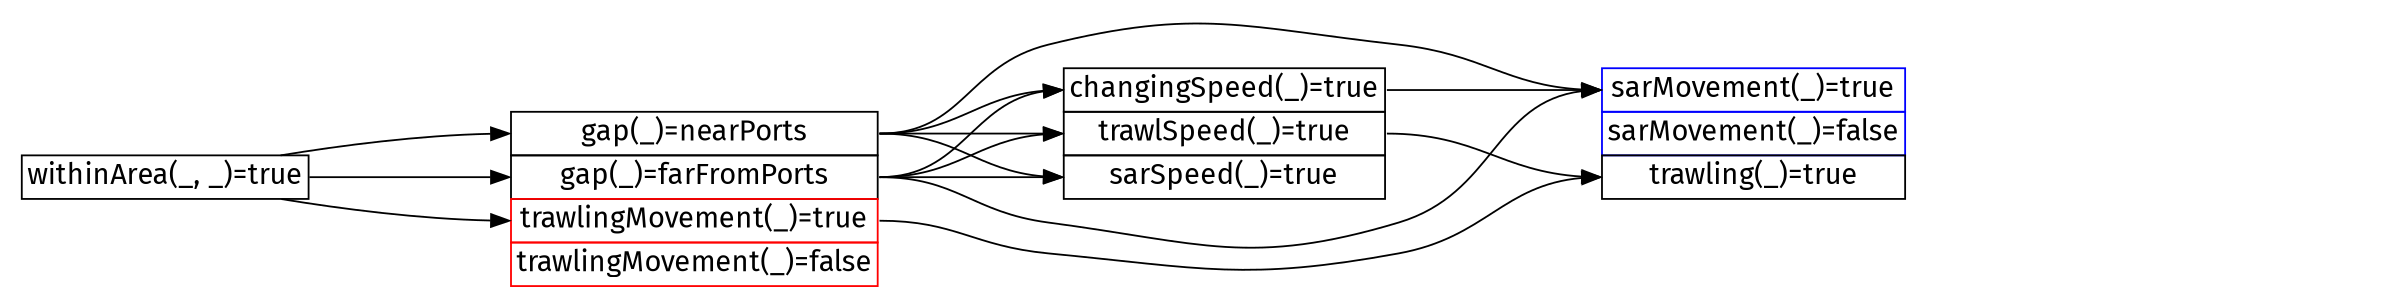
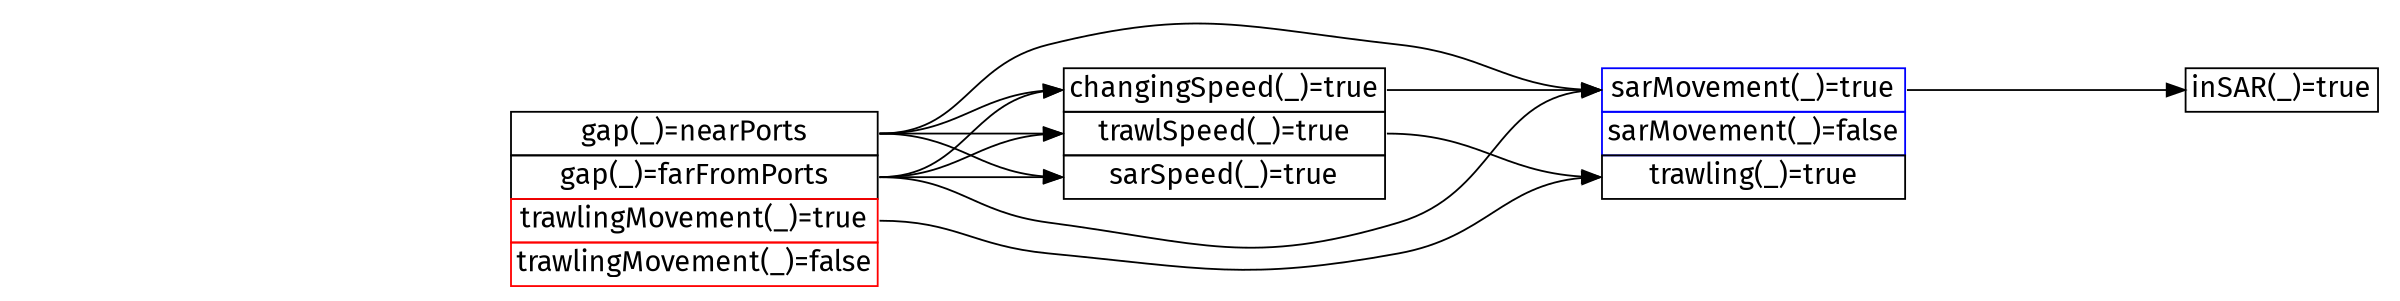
node "inSAR(_)=true": added
node "withinArea(_, _)=true": removed
